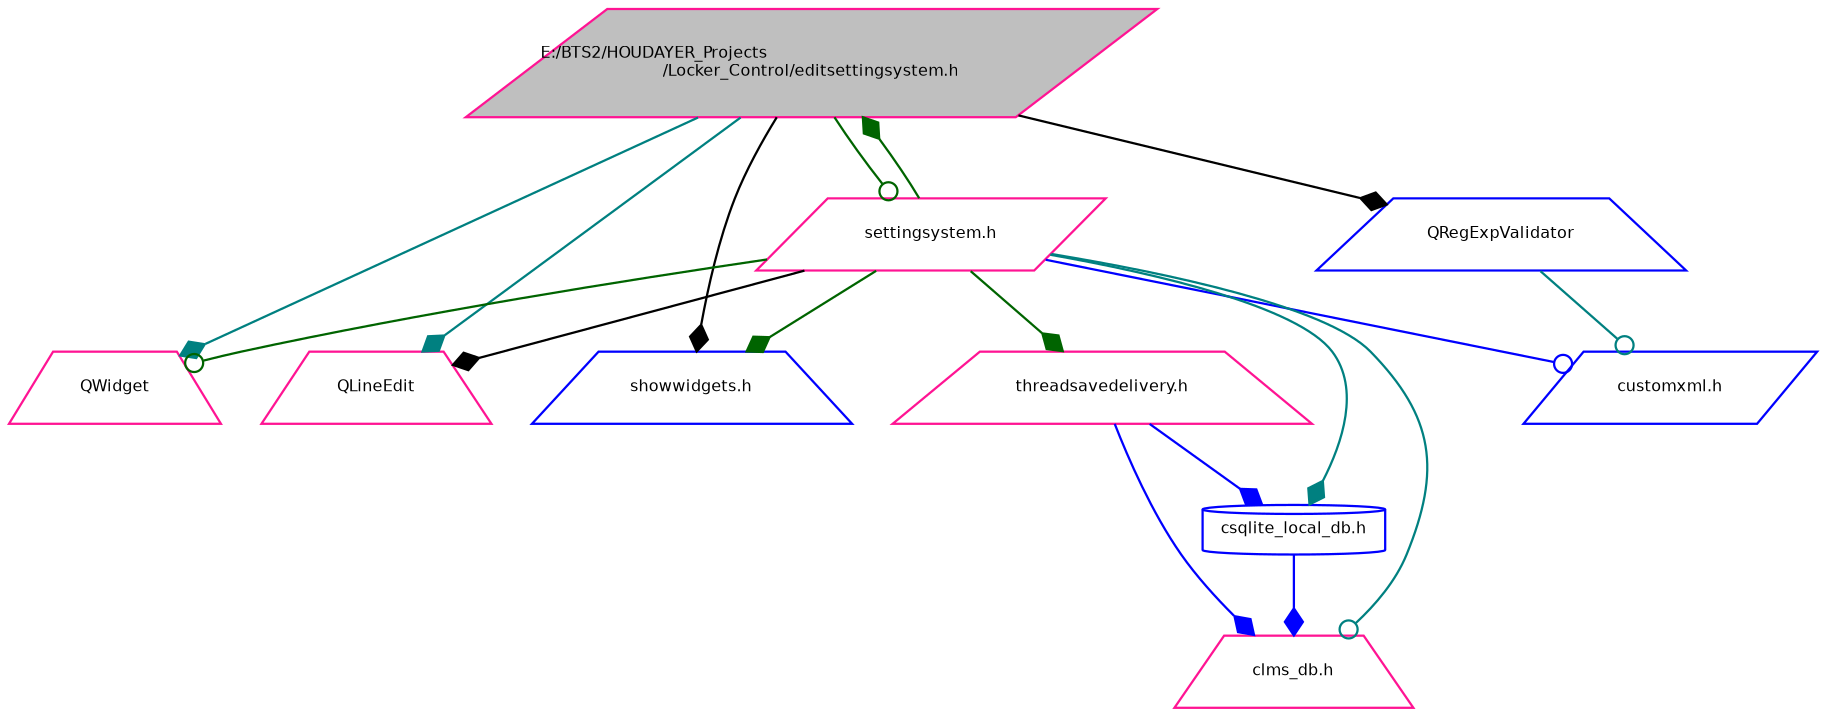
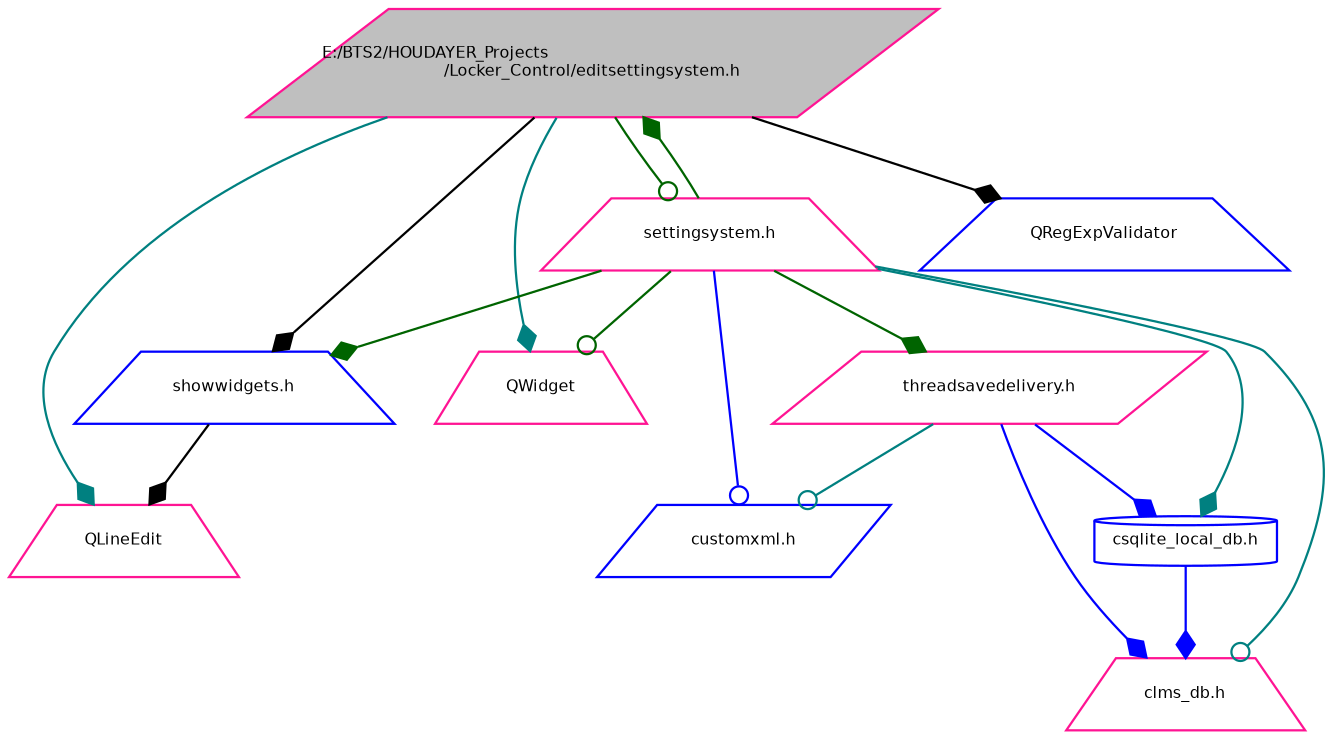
node "settingsystem.h": shape parallelogram -> trapezium
edge "QRegExpValidator" -> "customxml.h": now "threadsavedelivery.h" -> "customxml.h"
edge "settingsystem.h" -> "QLineEdit": now "showwidgets.h" -> "QLineEdit"
node "threadsavedelivery.h": shape trapezium -> parallelogram
